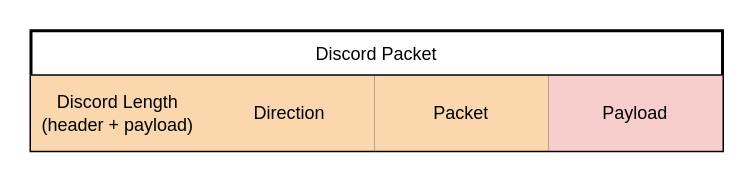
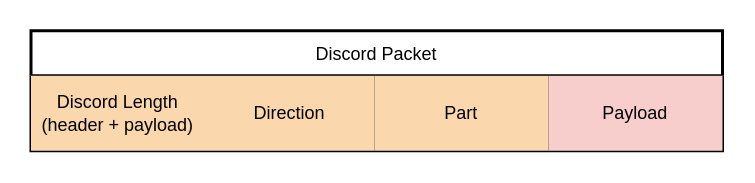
node "Packet": label "Packet" -> "Part"
